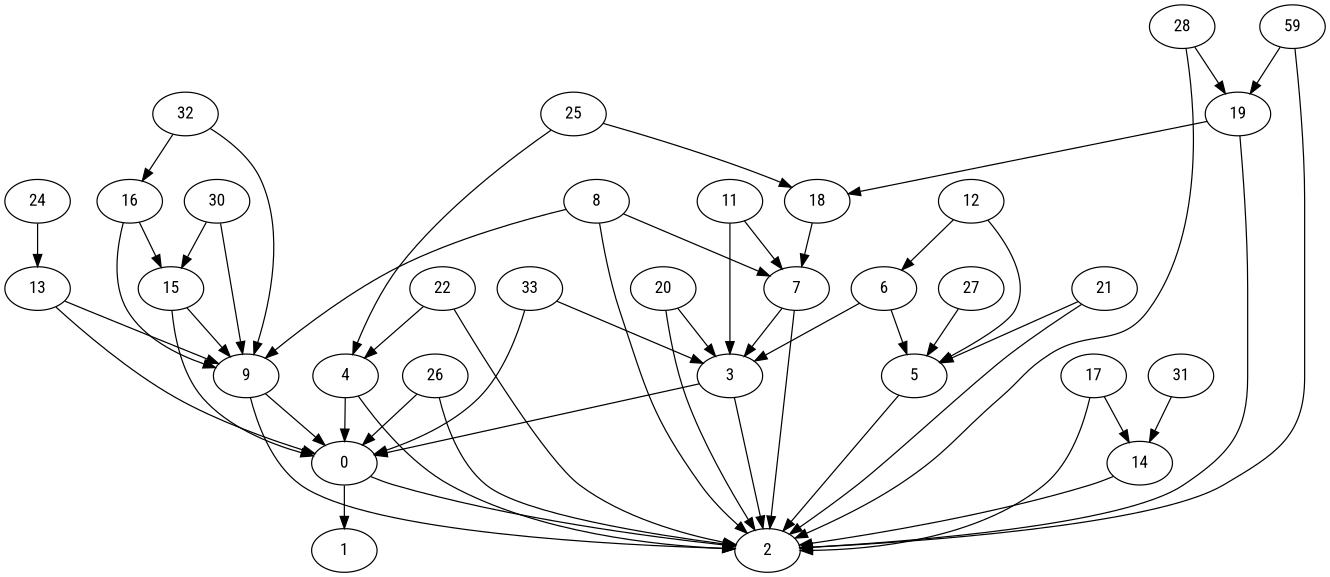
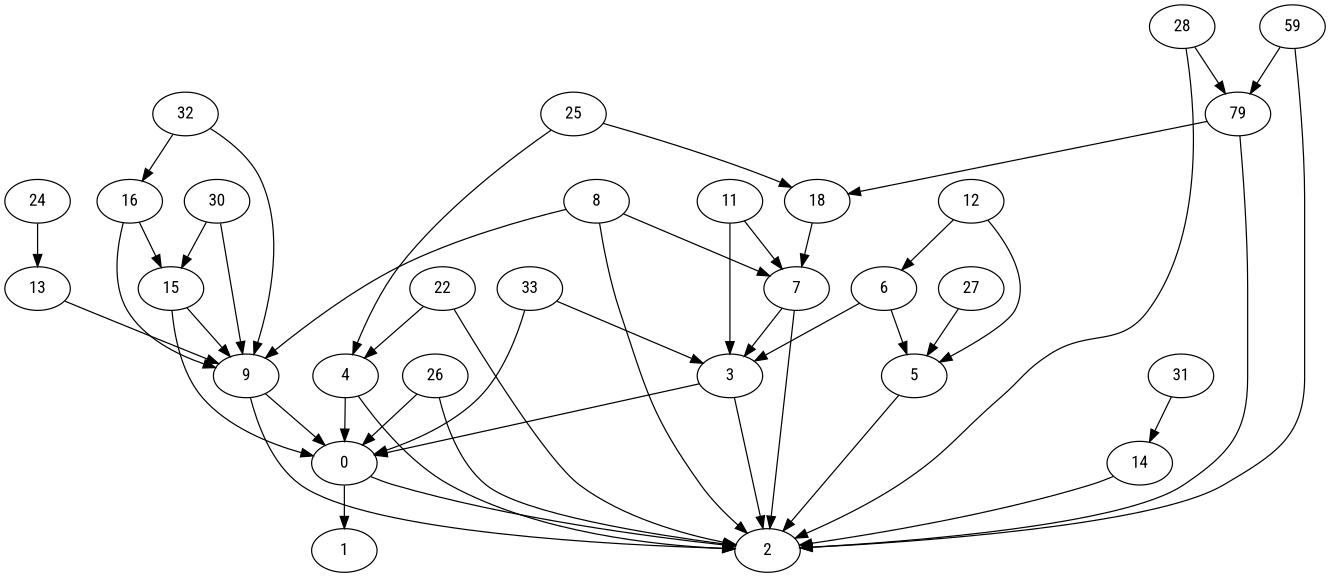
node "19": label "19" -> "79"
node "20": removed
node "21": removed
node "17": removed
edge "13" -> "0": removed
